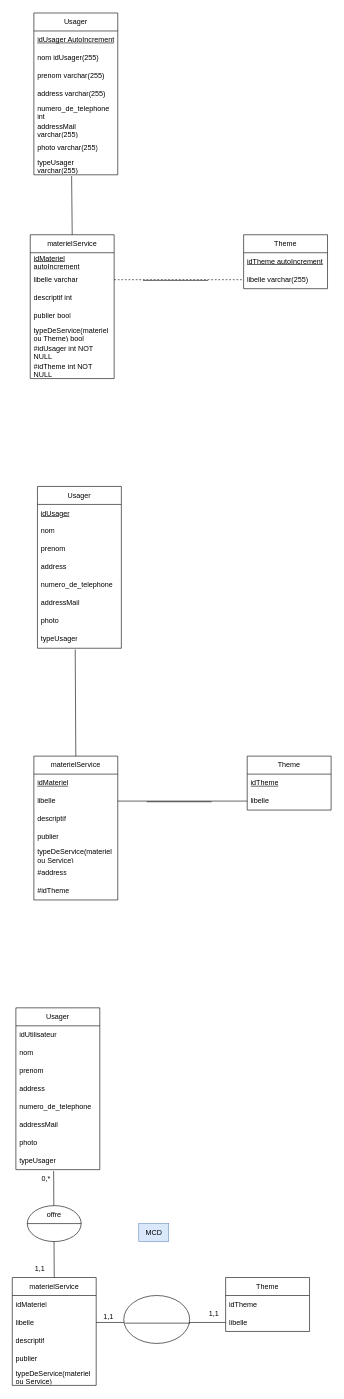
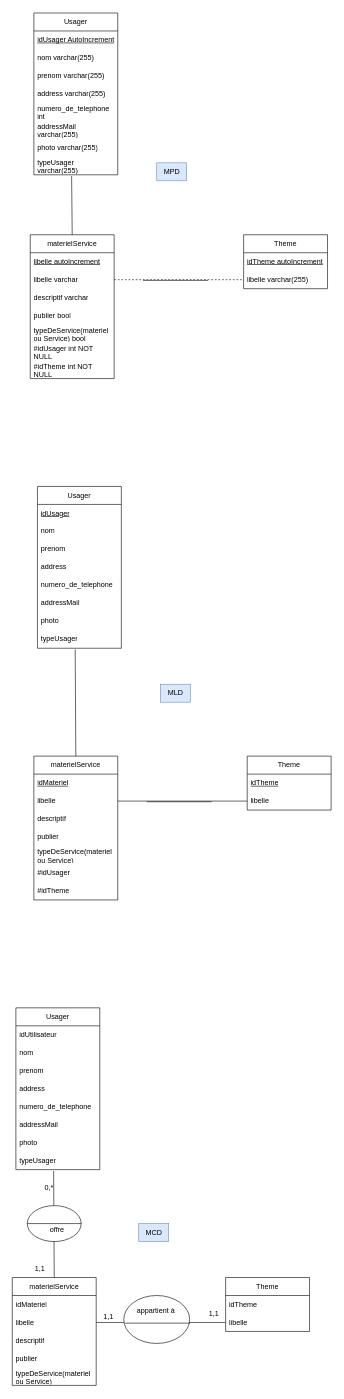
node "nom idUsager(255)": label "nom idUsager(255)" -> "nom varchar(255)"
node "MPD": added
node "idMateriel autoIncrement": label "idMateriel autoIncrement" -> "libelle autoIncrement"
node "descriptif int": label "descriptif int" -> "descriptif varchar"
node "typeDeService(materiel ou Theme) bool": label "typeDeService(materiel ou Theme) bool" -> "typeDeService(materiel ou Service) bool"
node "MLD": added
node "#address": label "#address" -> "#idUsager"
node "0,*": moved (46, 1179) -> (49, 1188)
node "offre": moved (54, 1215) -> (57, 1230)
node "appartient à": added
